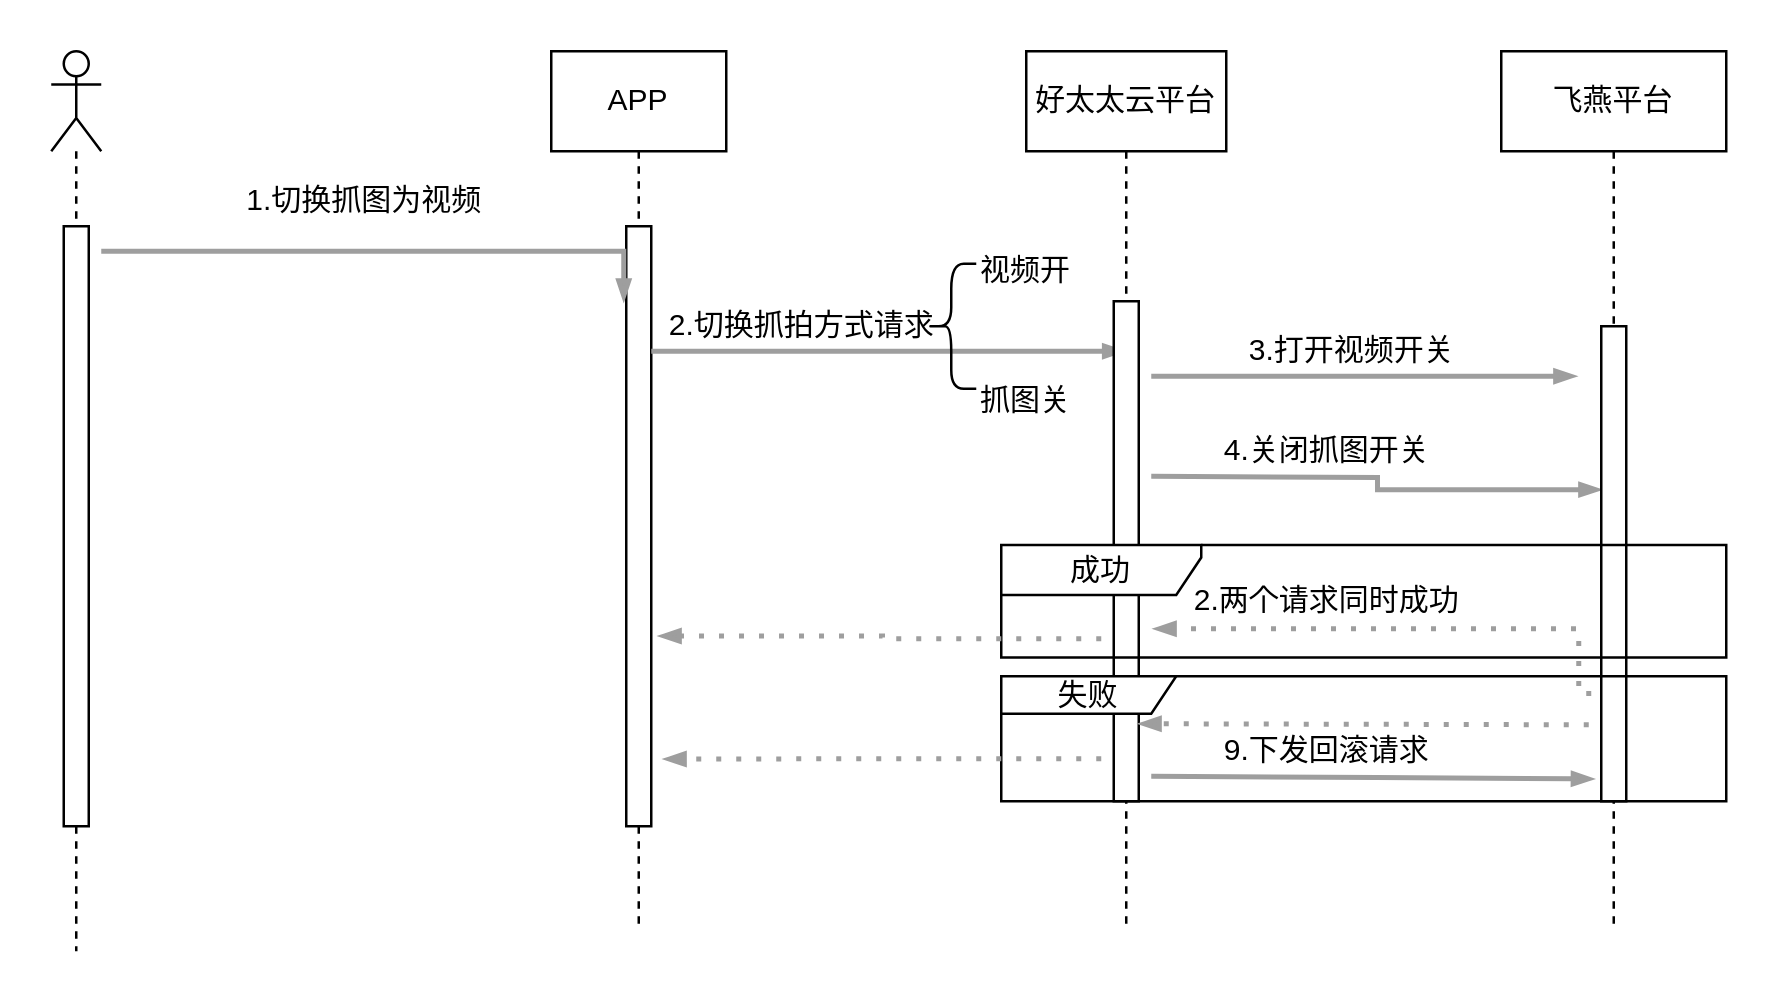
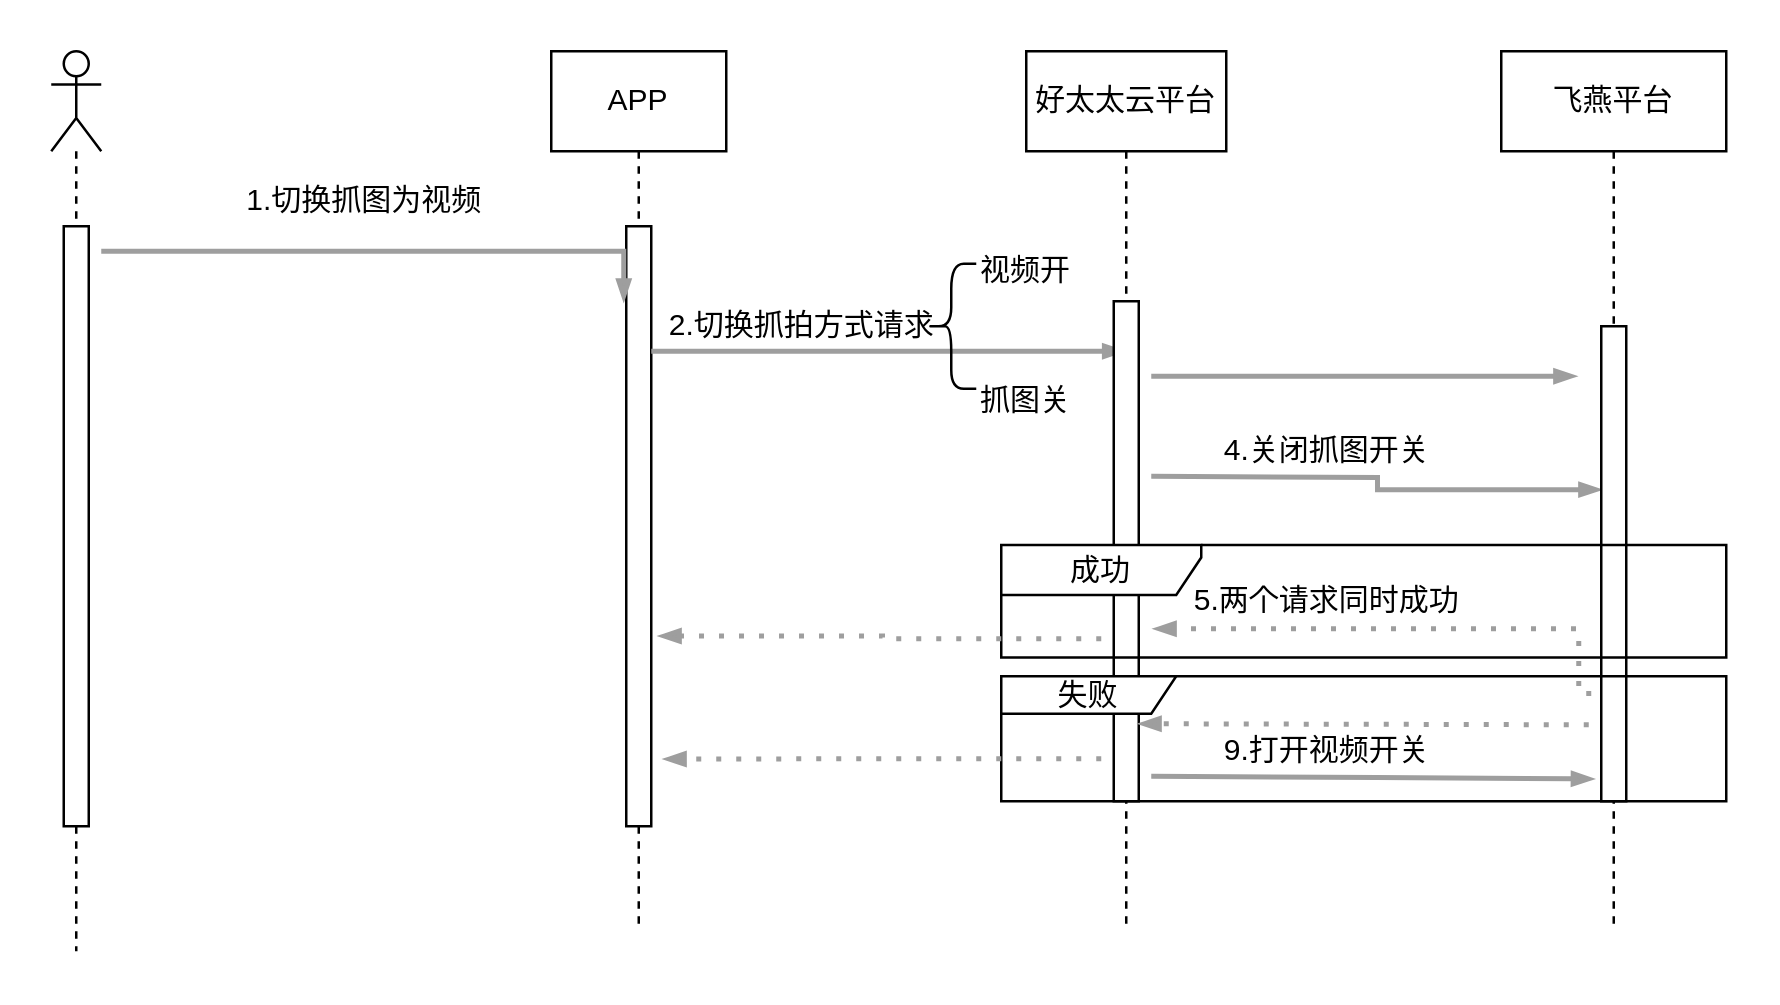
node "3.打开视频开关": removed
node "2.两个请求同时成功": label "2.两个请求同时成功" -> "5.两个请求同时成功"
node "9.下发回滚请求": label "9.下发回滚请求" -> "9.打开视频开关"
